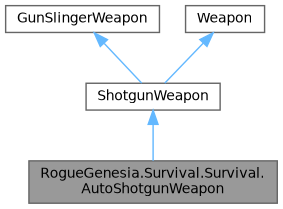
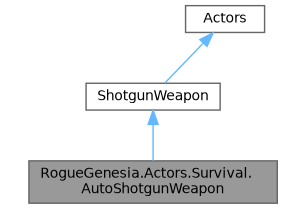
node "GunSlingerWeapon": removed
node "Weapon": label "Weapon" -> "Actors"
node "RogueGenesia.Survival.Survival. AutoShotgunWeapon": label "RogueGenesia.Survival.Survival. AutoShotgunWeapon" -> "RogueGenesia.Actors.Survival. AutoShotgunWeapon"
